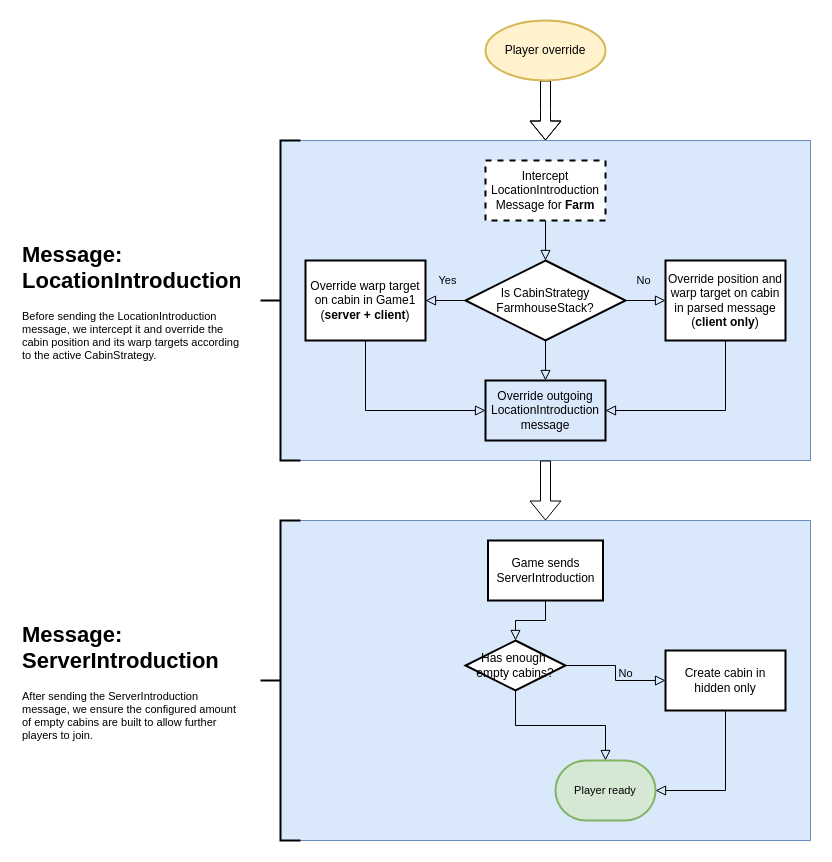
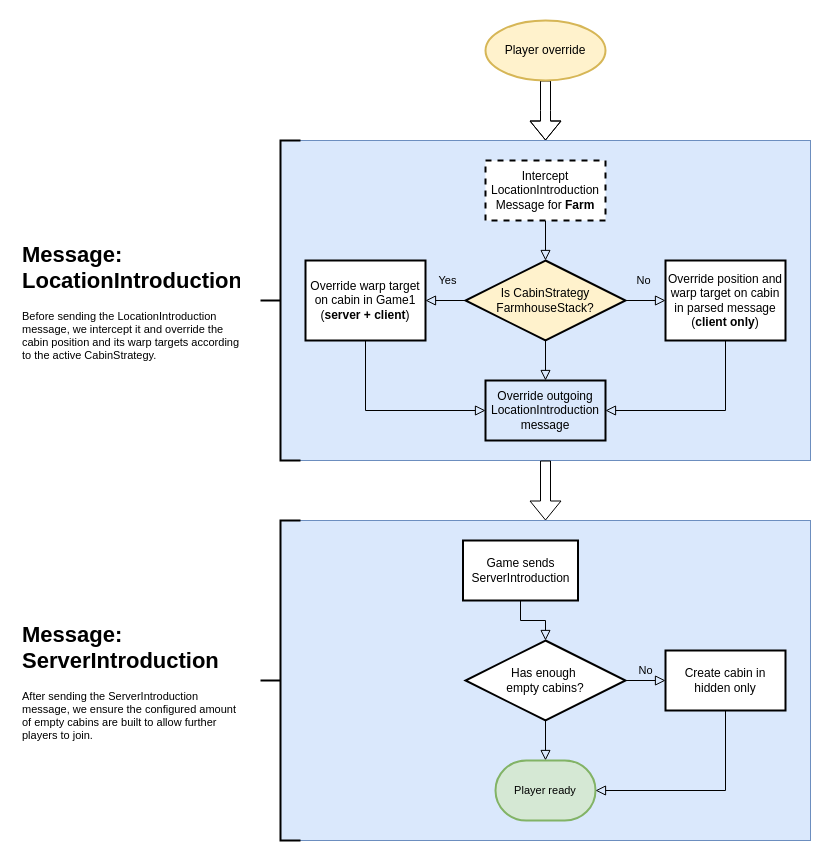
node "Is CabinStrategy FarmhouseStack?": fillcolor #ffffff -> #fff2cc
node "Game sends ServerIntroduction": moved (546, 571) -> (521, 571)
node "Has enough empty cabins?": size 100x50 -> 160x80
node "Player ready": moved (606, 791) -> (546, 791)
